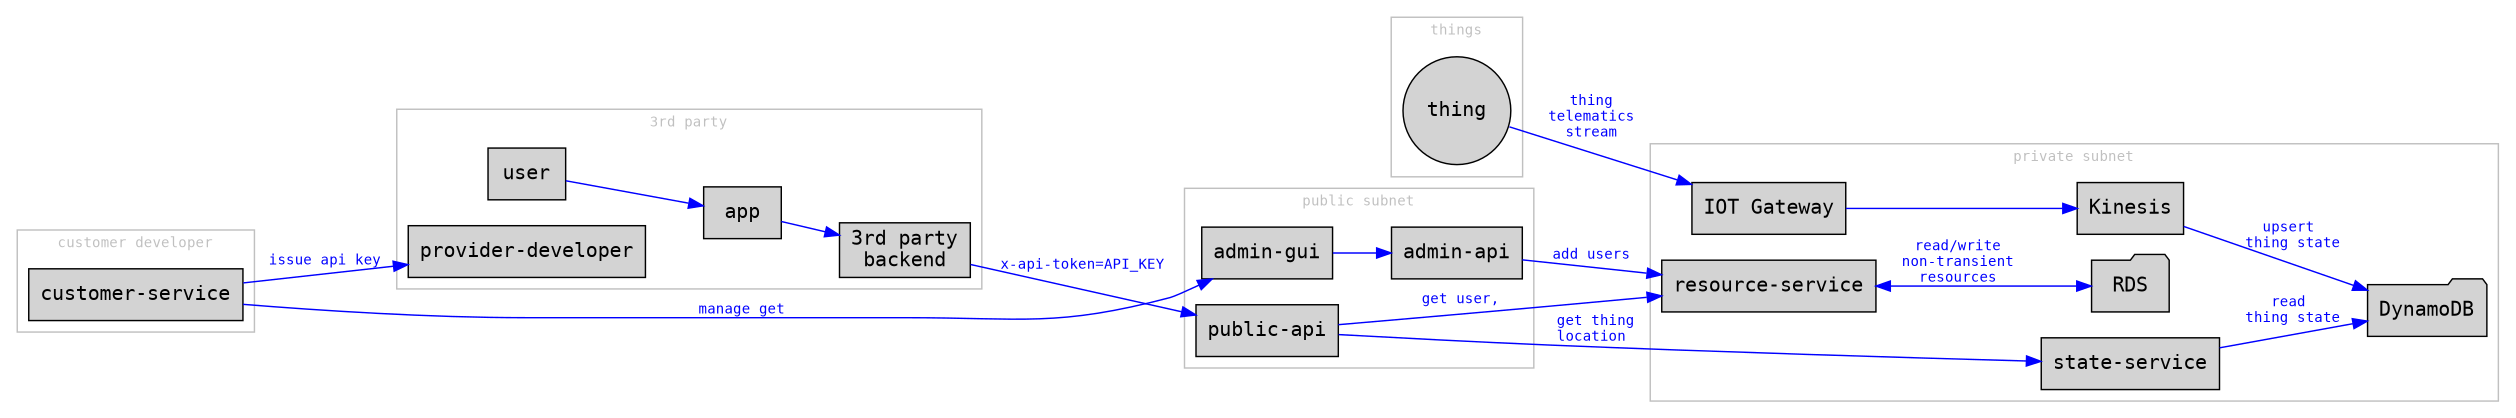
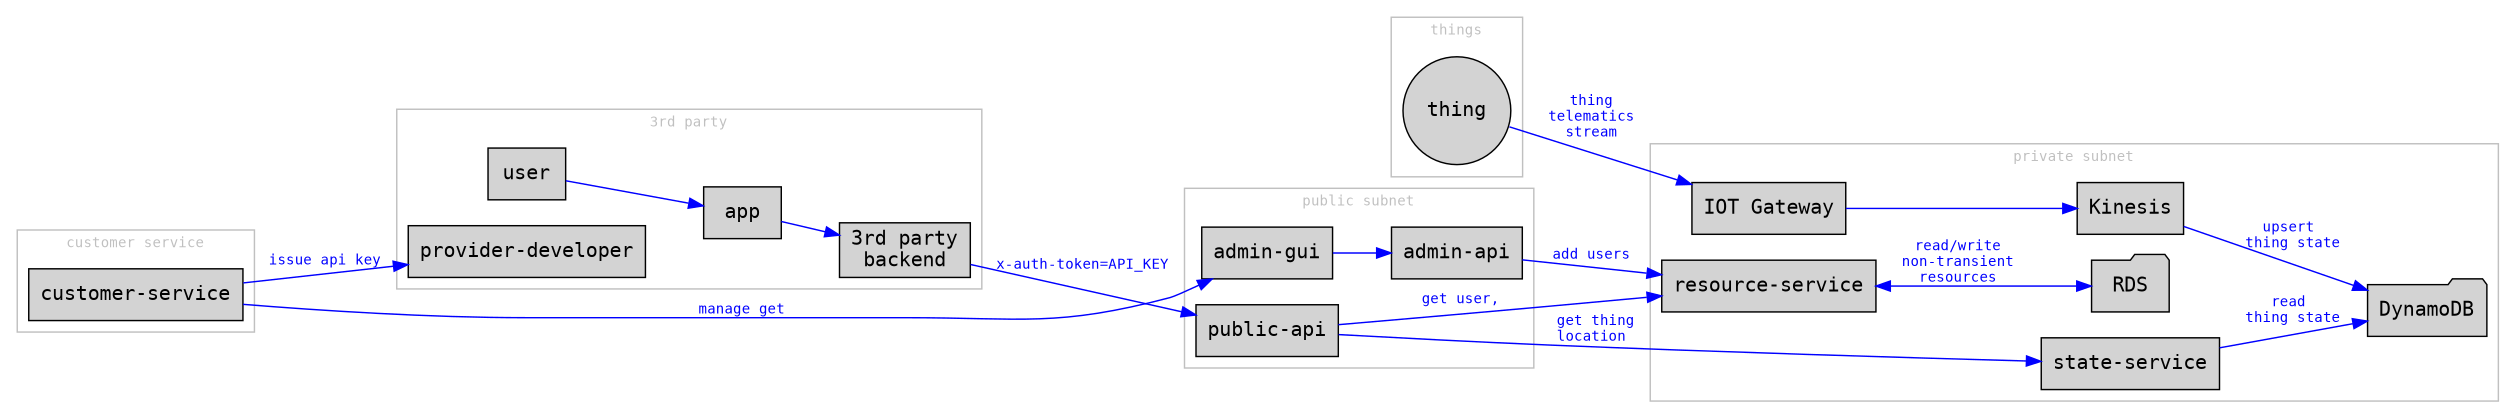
cluster "customer developer": label "customer developer" -> "customer service"
edge "3rd party backend" -> "public-api": label "x-api-token=API_KEY" -> "x-auth-token=API_KEY"
